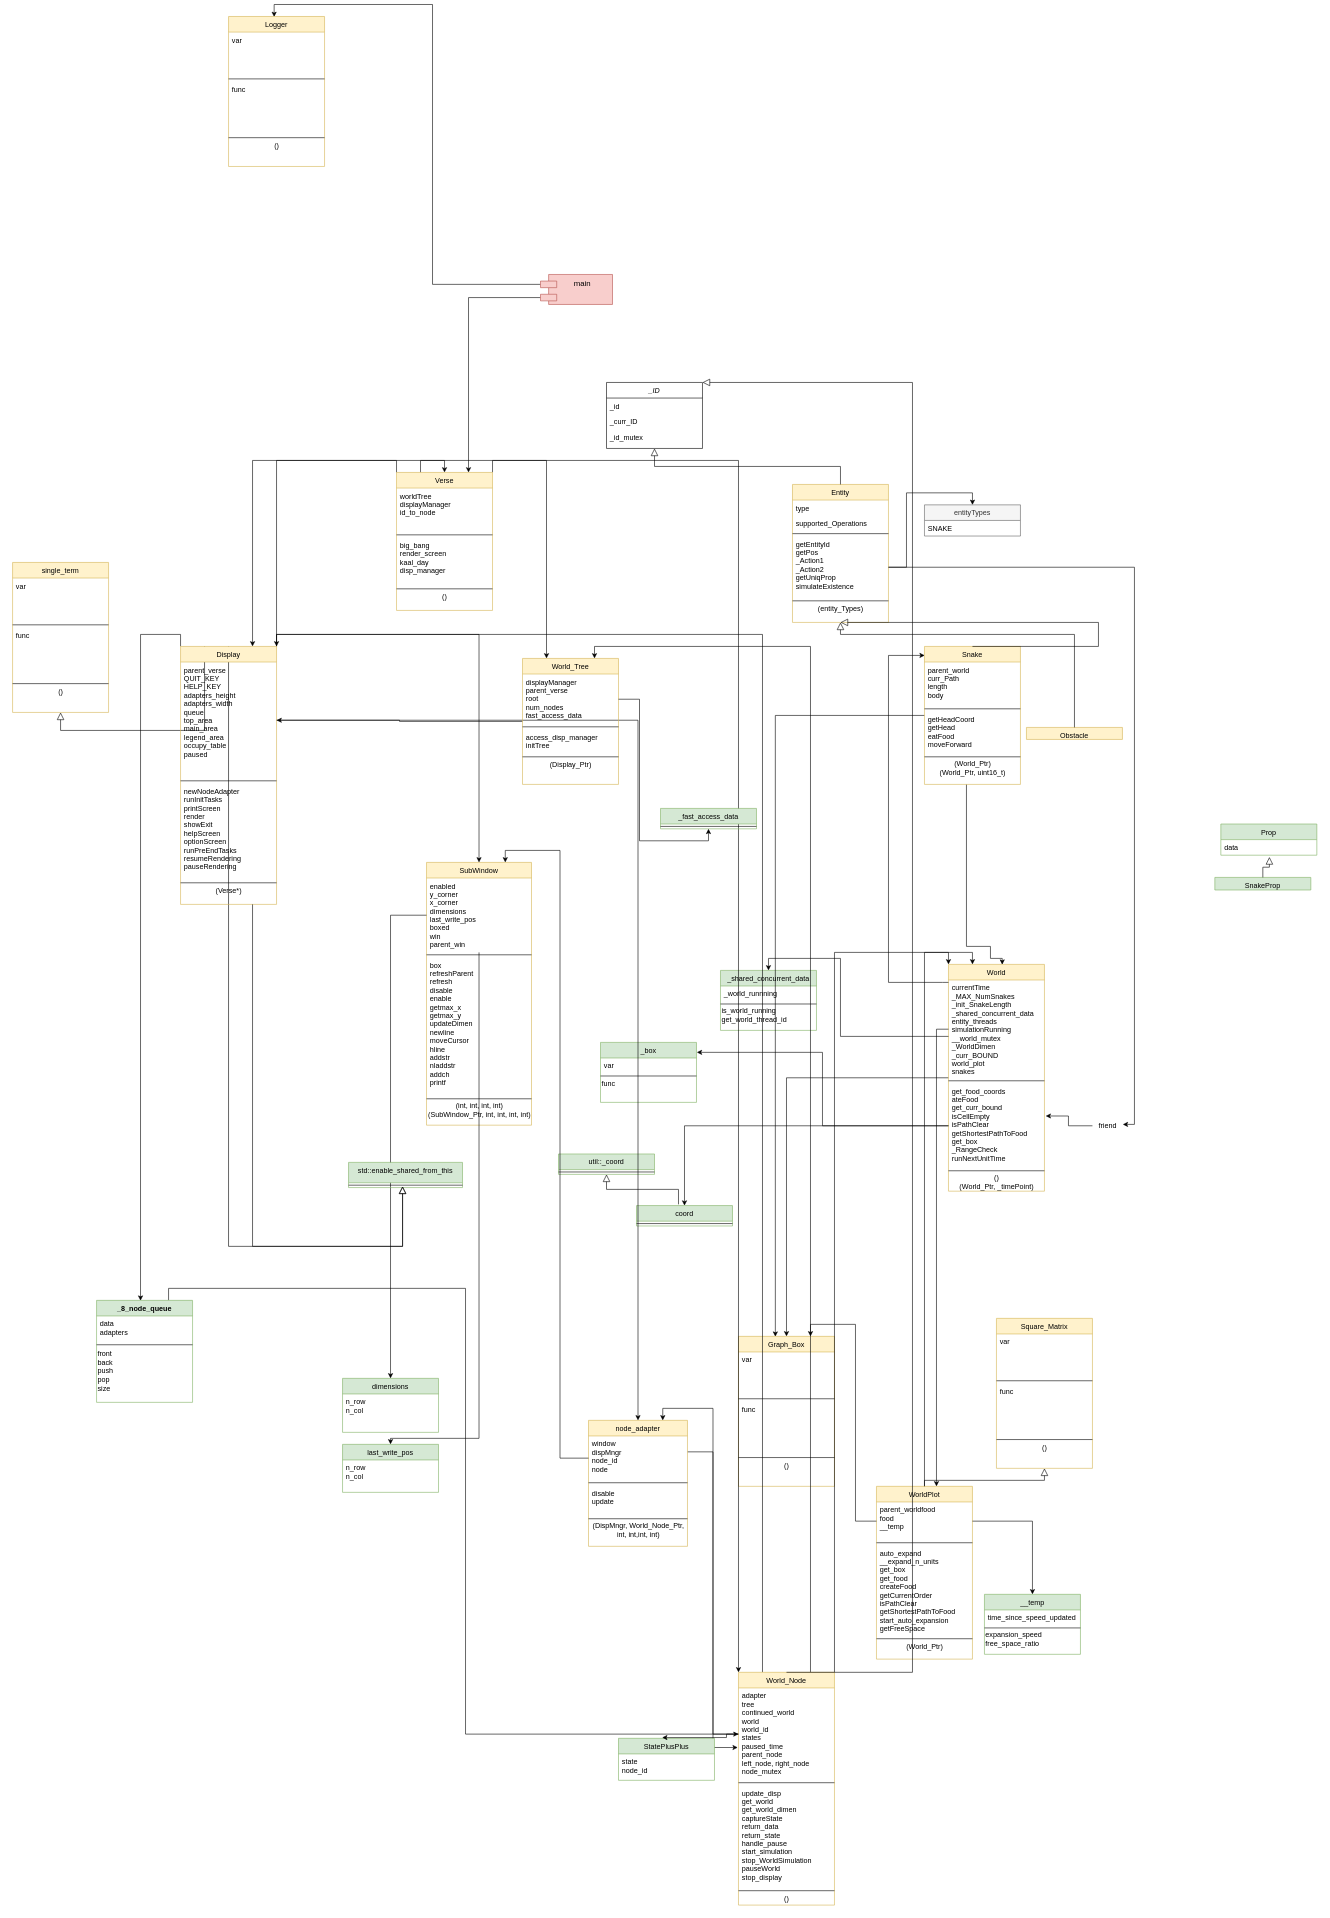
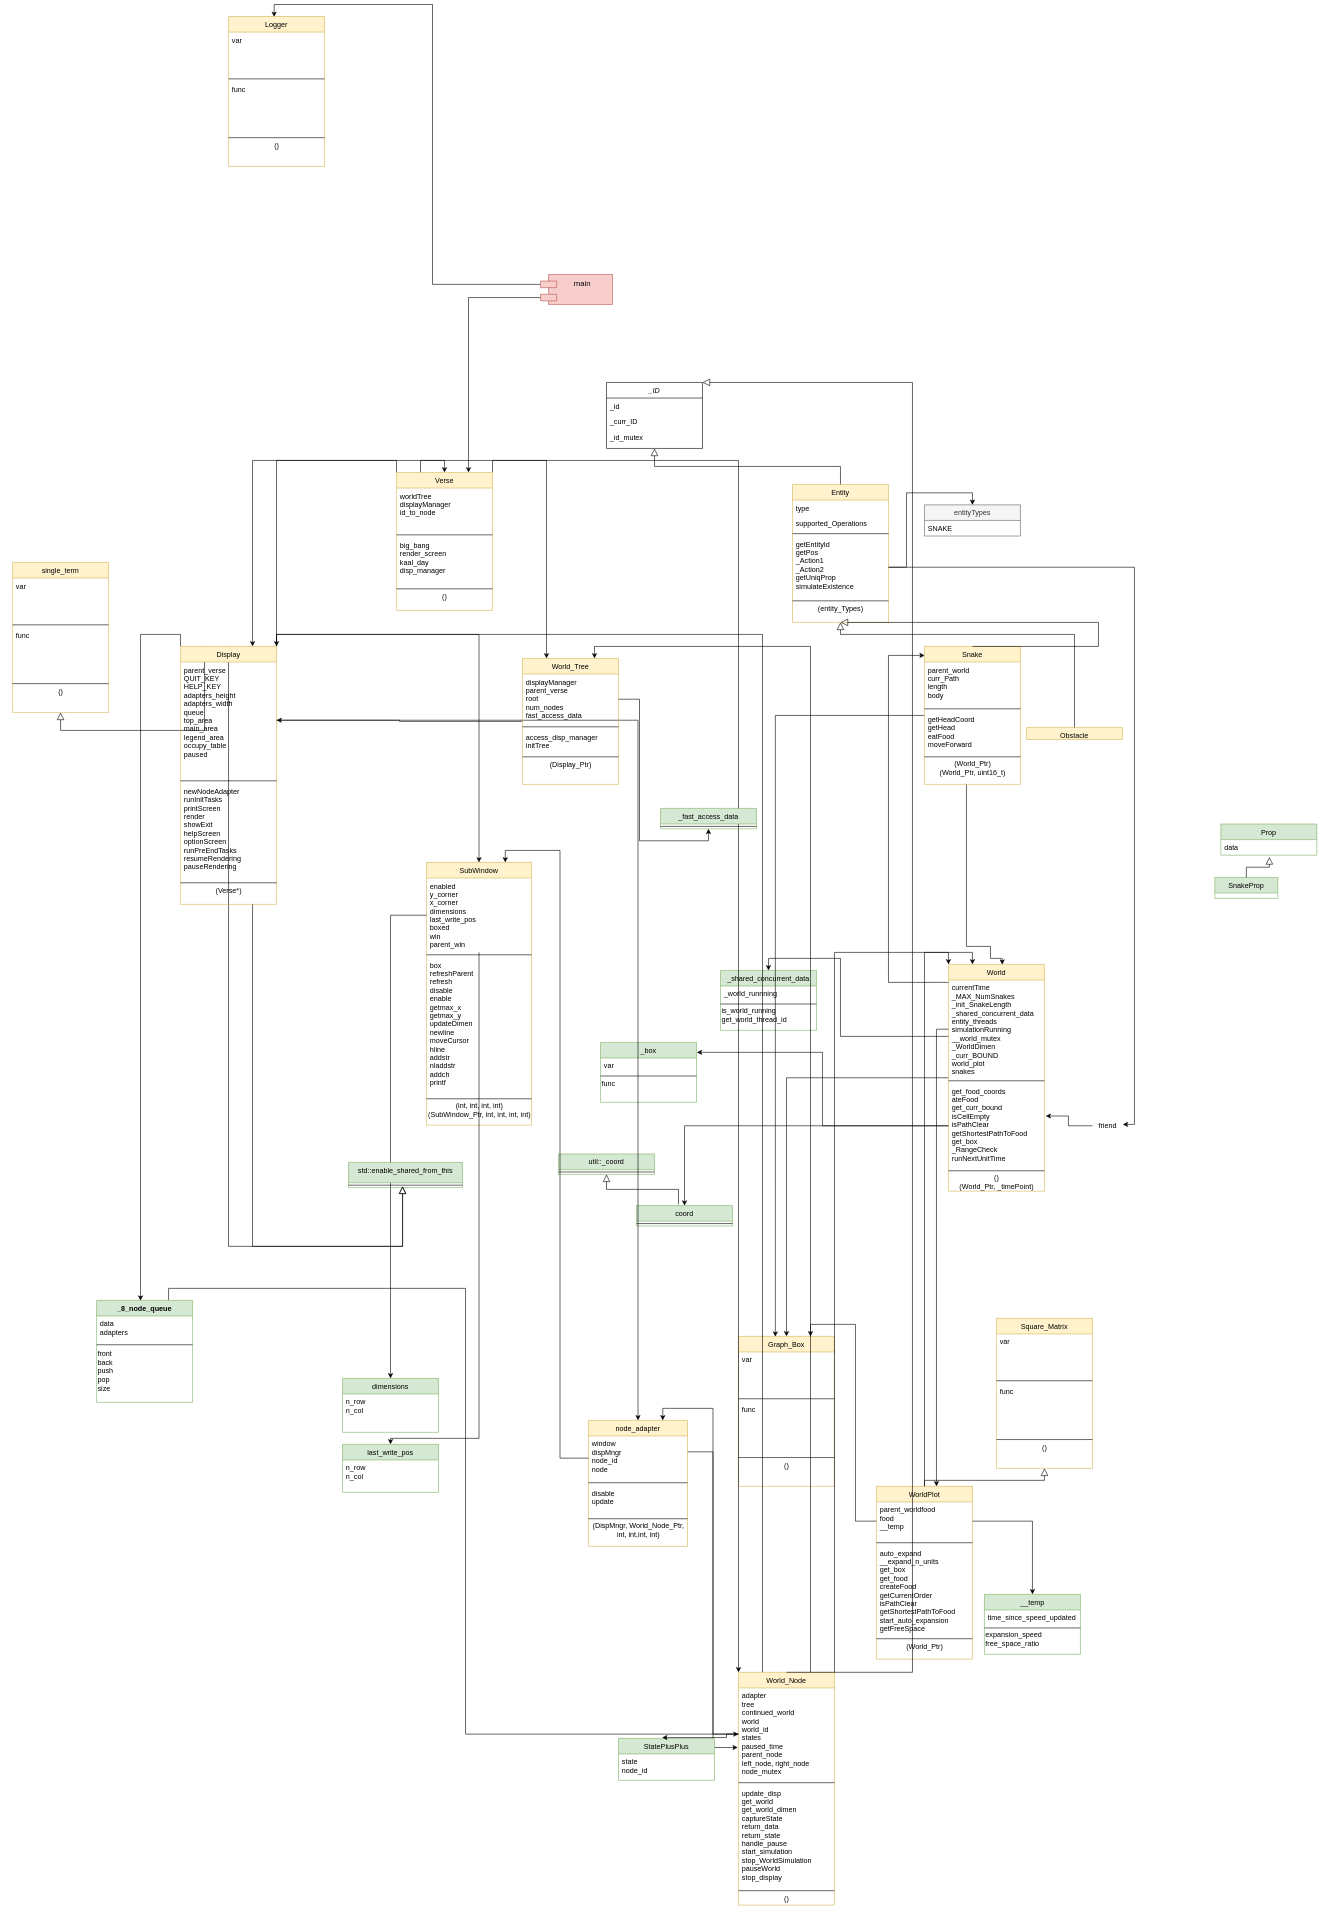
node "SnakeProp": size 96x13 -> 63x21
